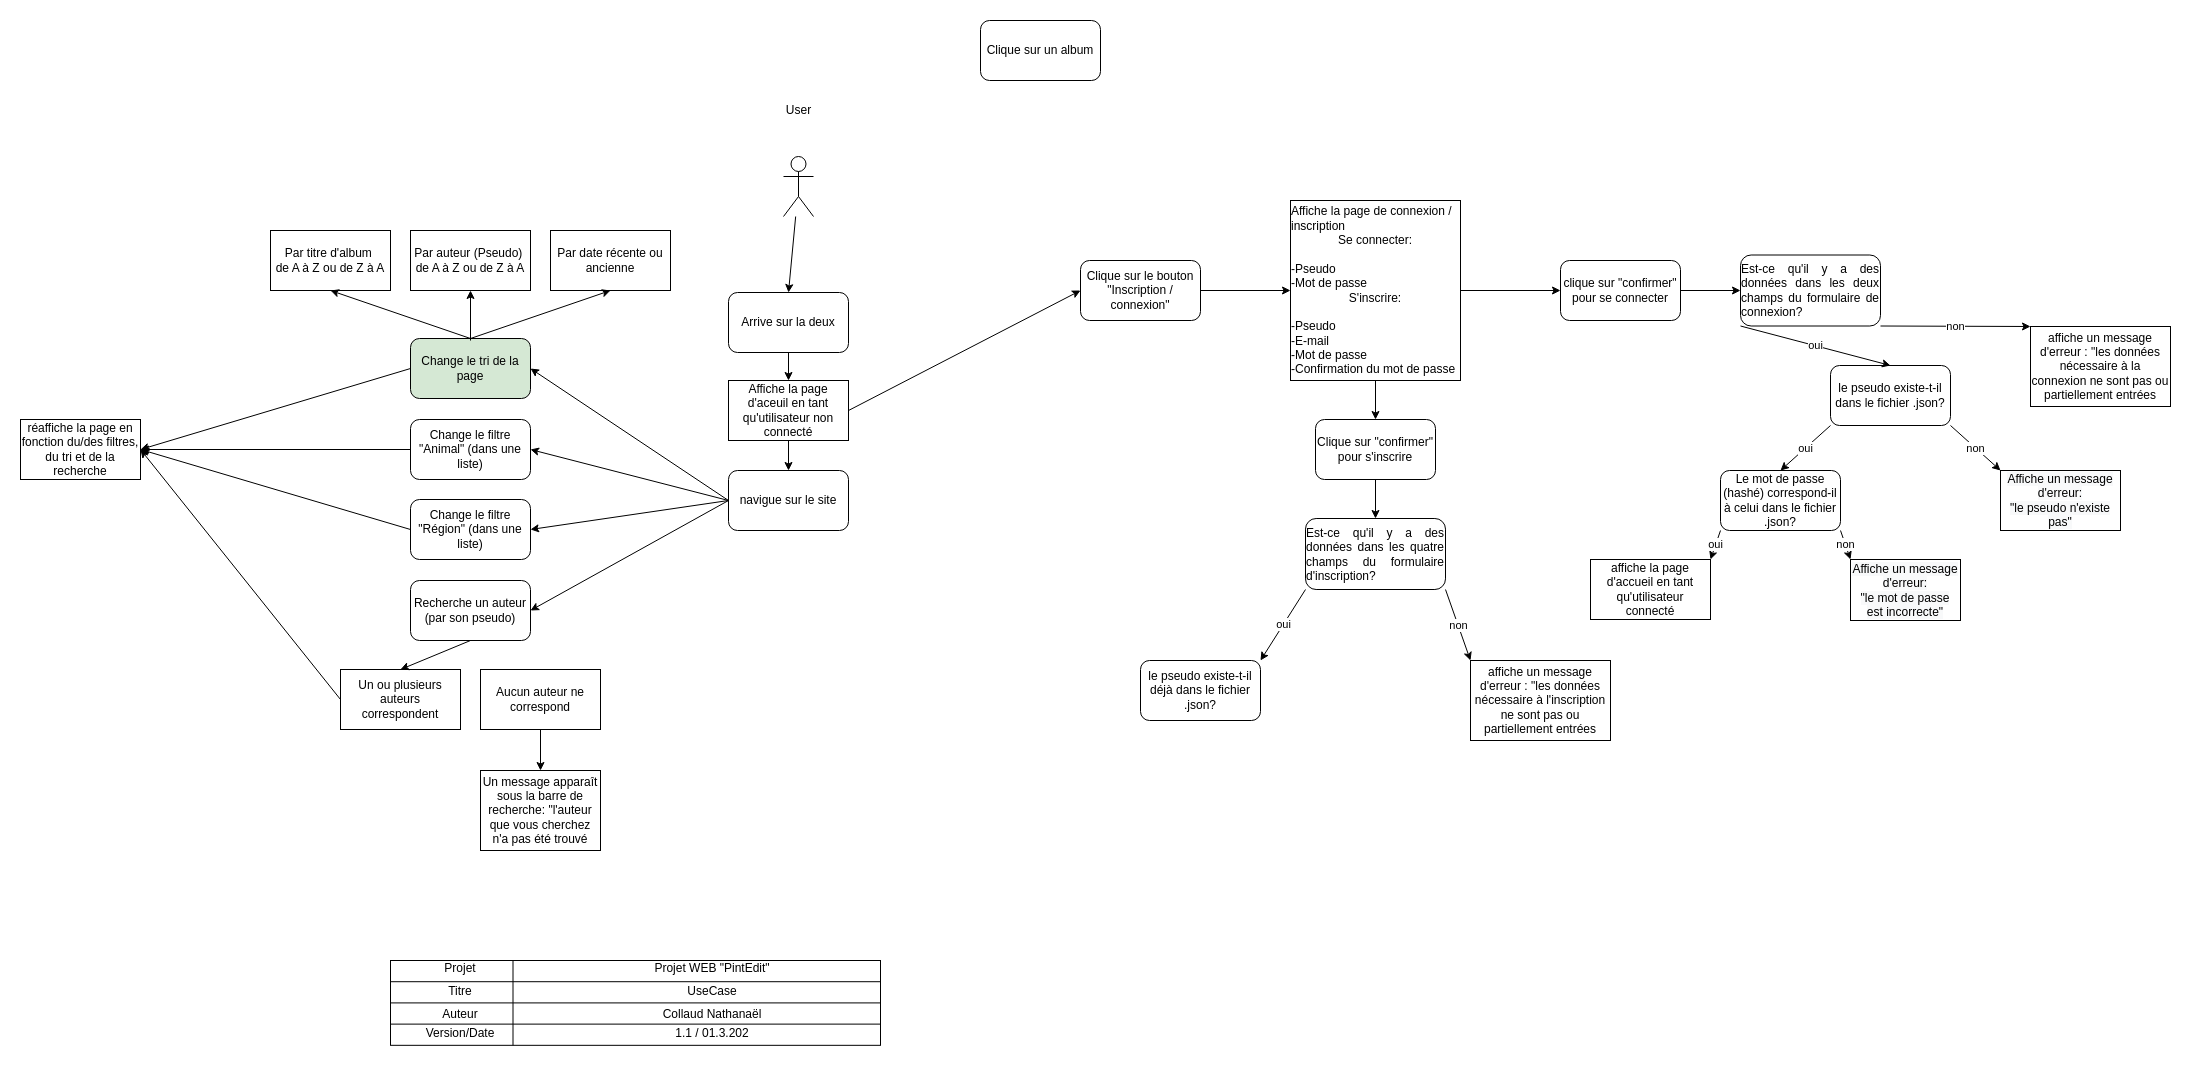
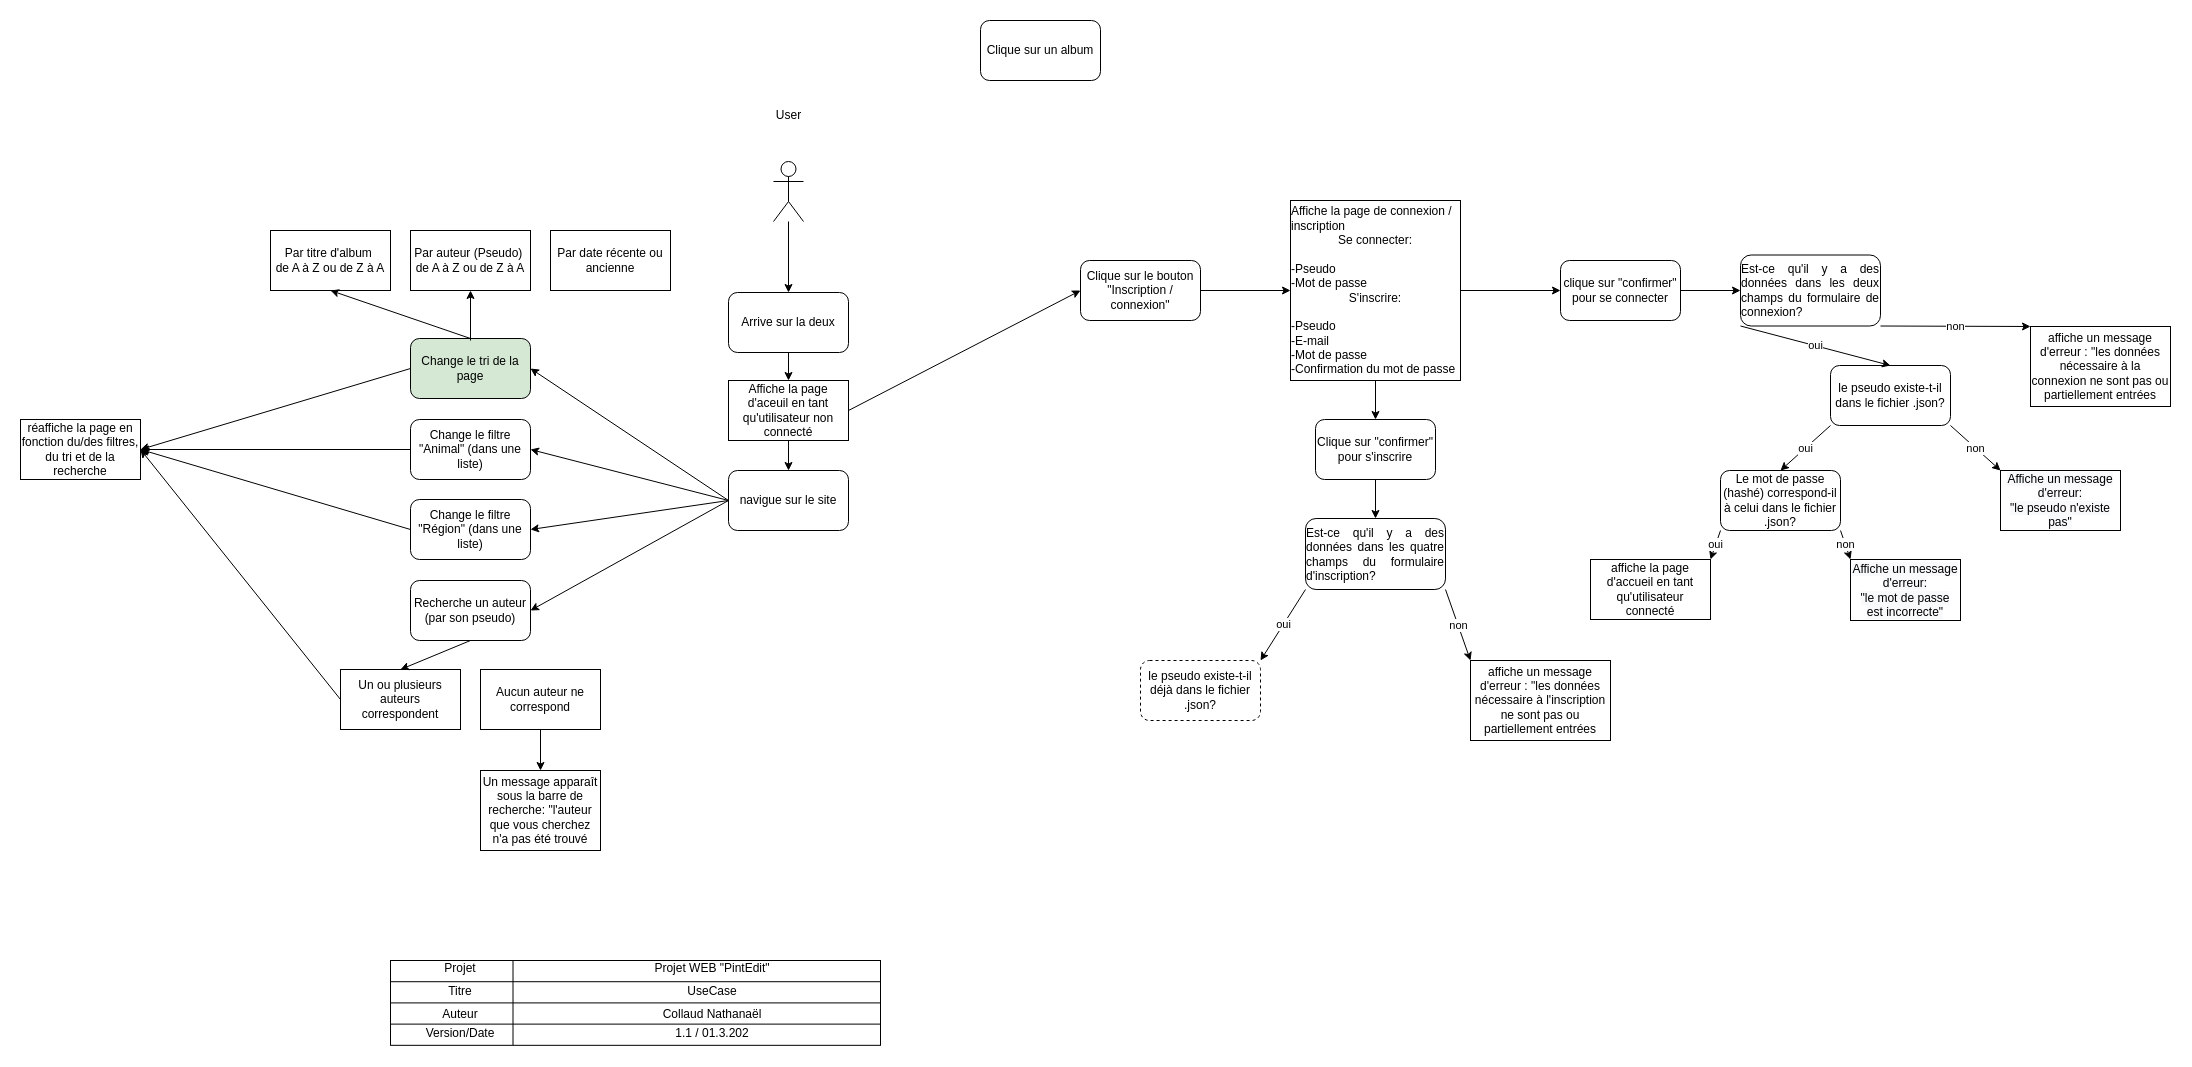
node "User": moved (799, 187) -> (789, 192)
edge "Change le tri de la page" -> "Par date récente ou ancienne": removed
node "le pseudo existe-t-il déjà dans le fichier .json?": style solid -> dashed
